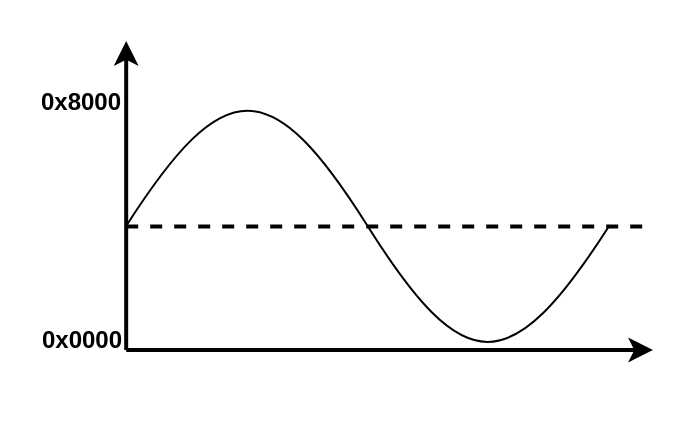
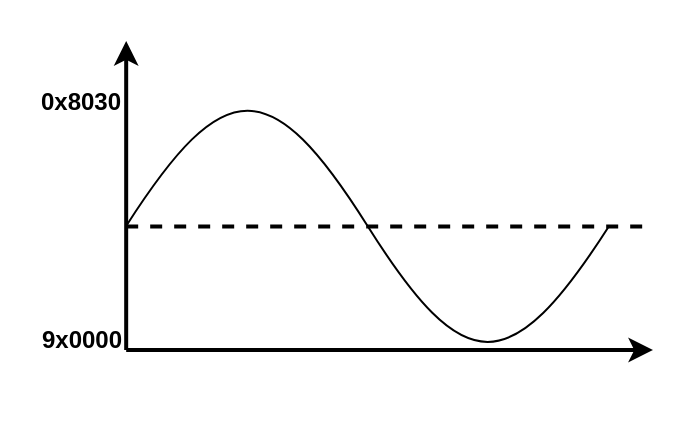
node "0x8000": label "0x8000" -> "0x8030"
node "0x0000": label "0x0000" -> "9x0000"
